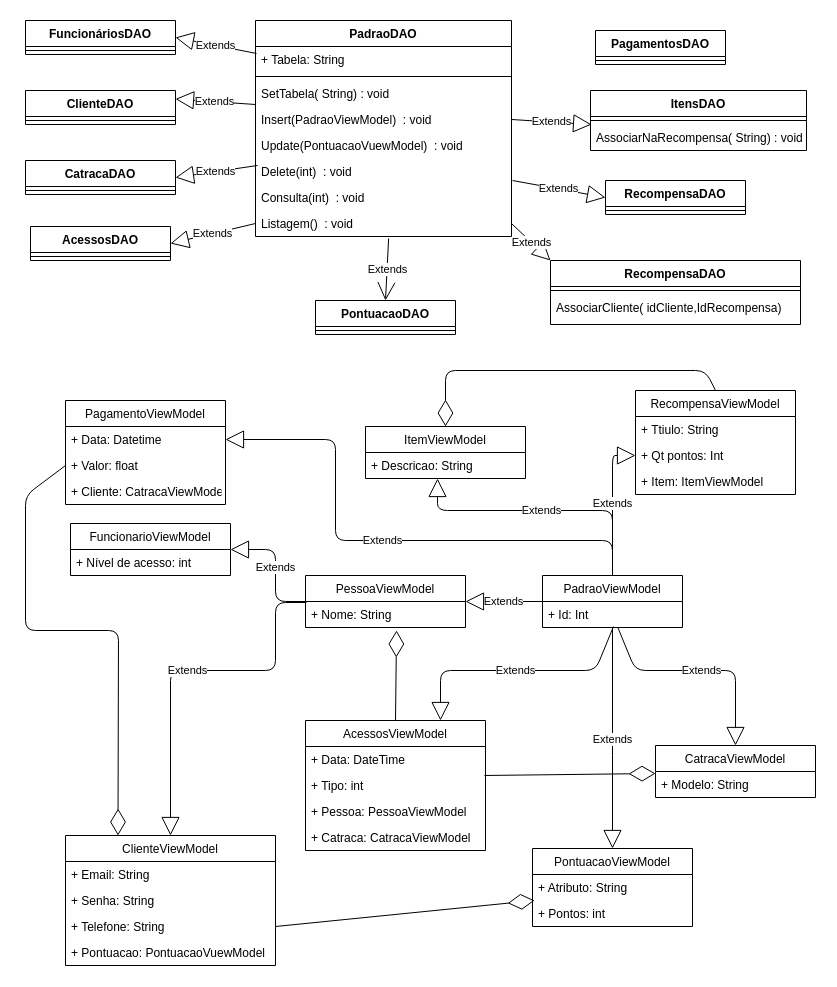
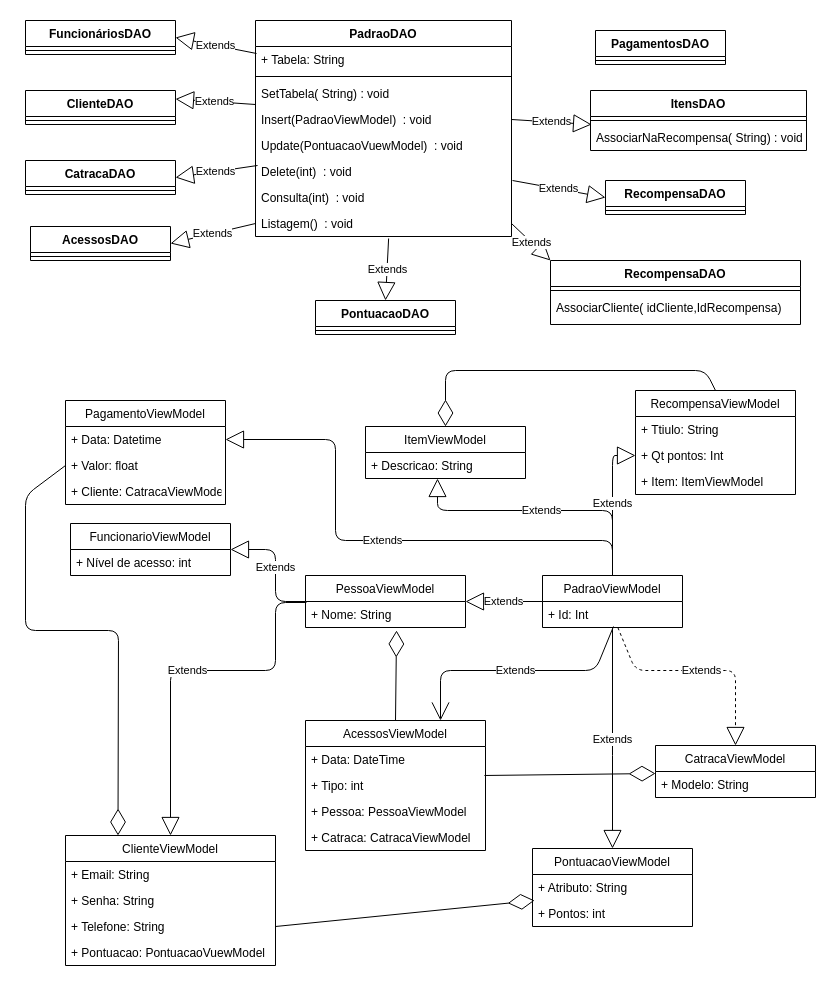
edge "Listagem() : void" -> "PontuacaoDAO": arrowhead open -> block
edge "+ Id: Int" -> "CatracaViewModel": style solid -> dashed
edge "+ Id: Int" -> "AcessosViewModel": arrowhead block -> open
